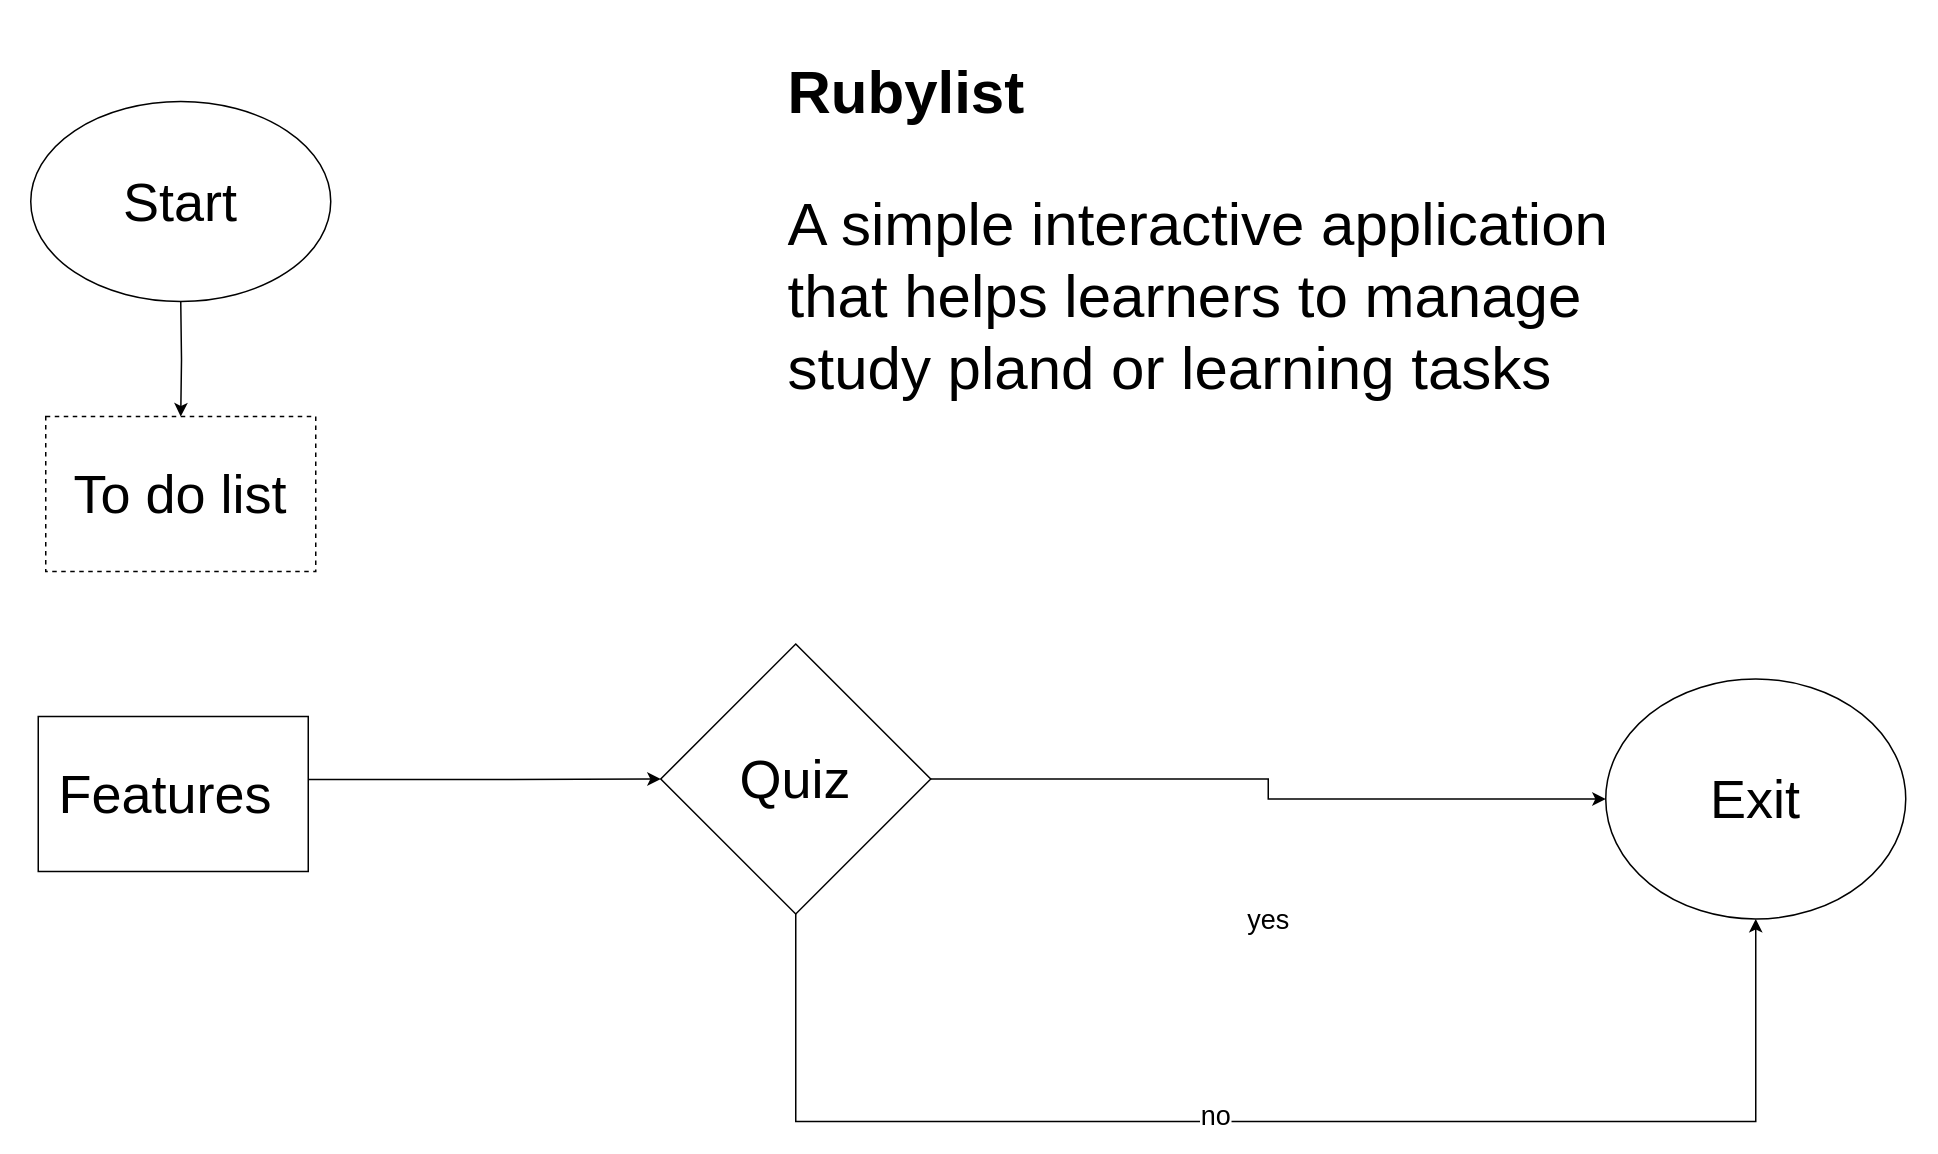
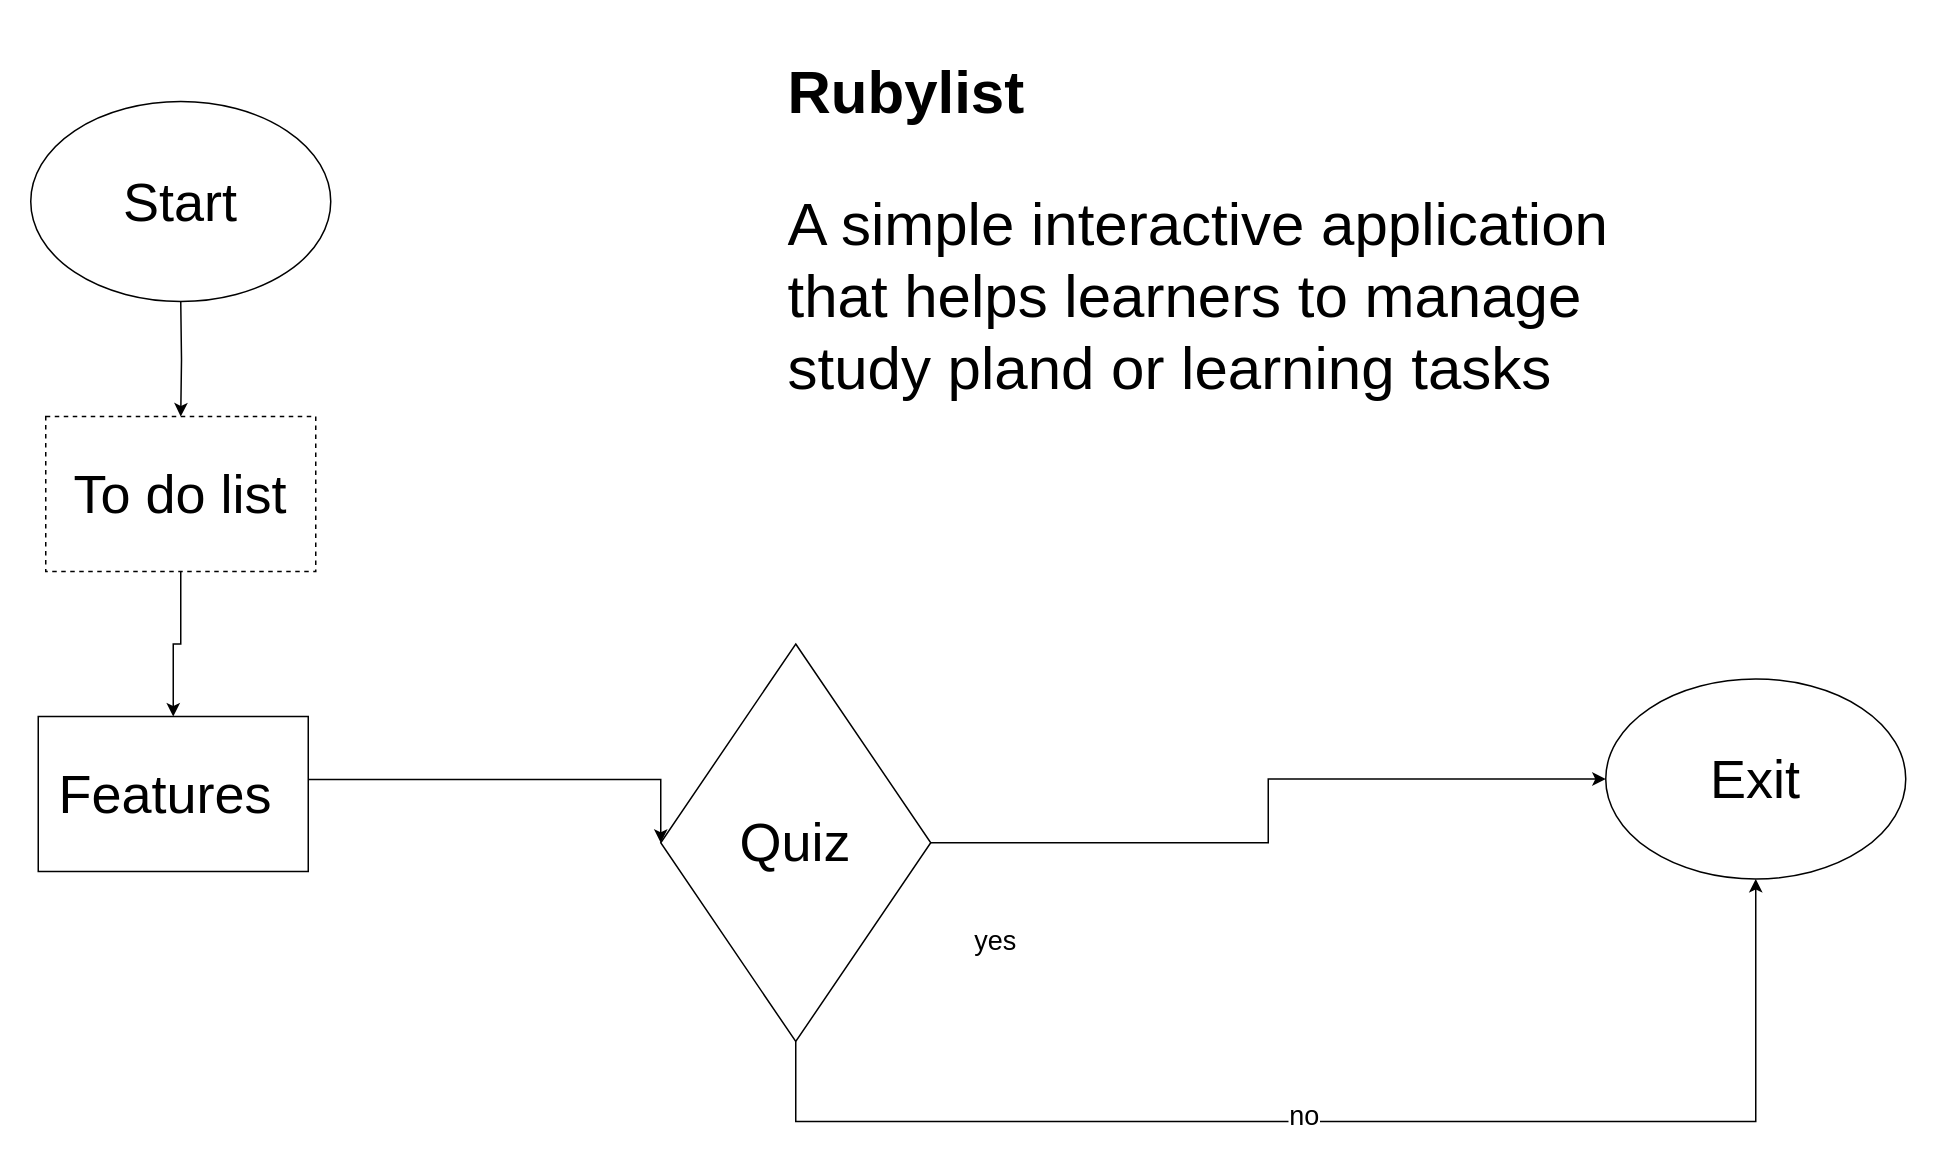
edge "To do list" -> "Features": added
node "Quiz": size 270x270 -> 270x398
node "Exit": size 300x240 -> 300x200
